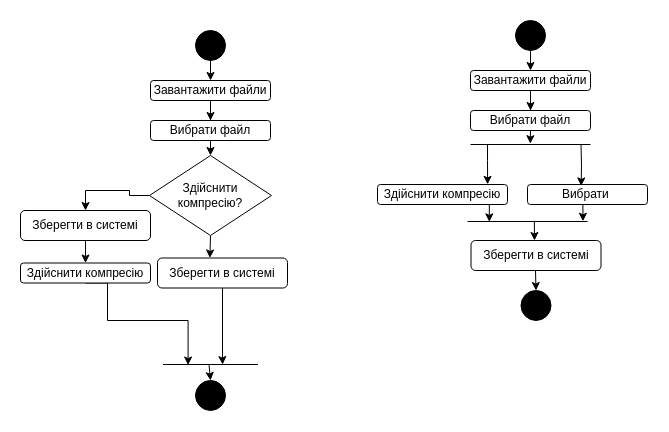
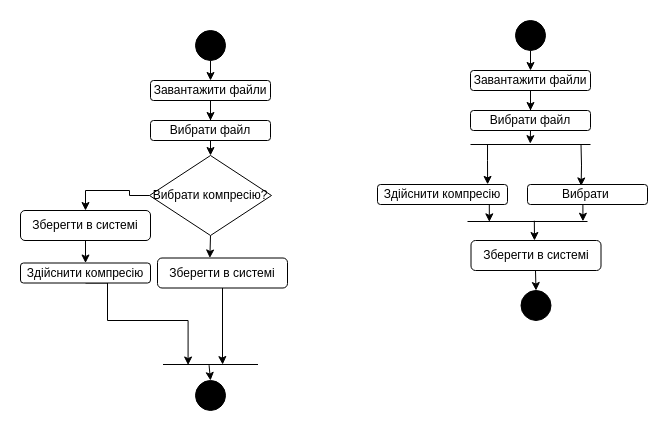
node "Здійснити компресію?": label "Здійснити компресію?" -> "Вибрати компресію?"
